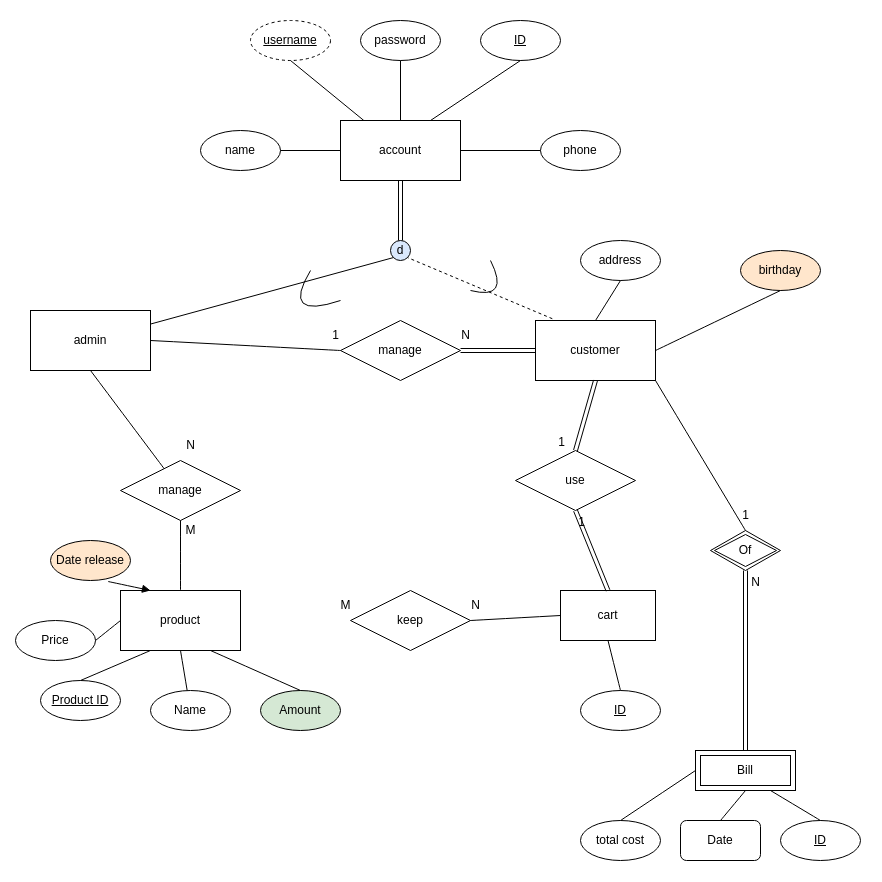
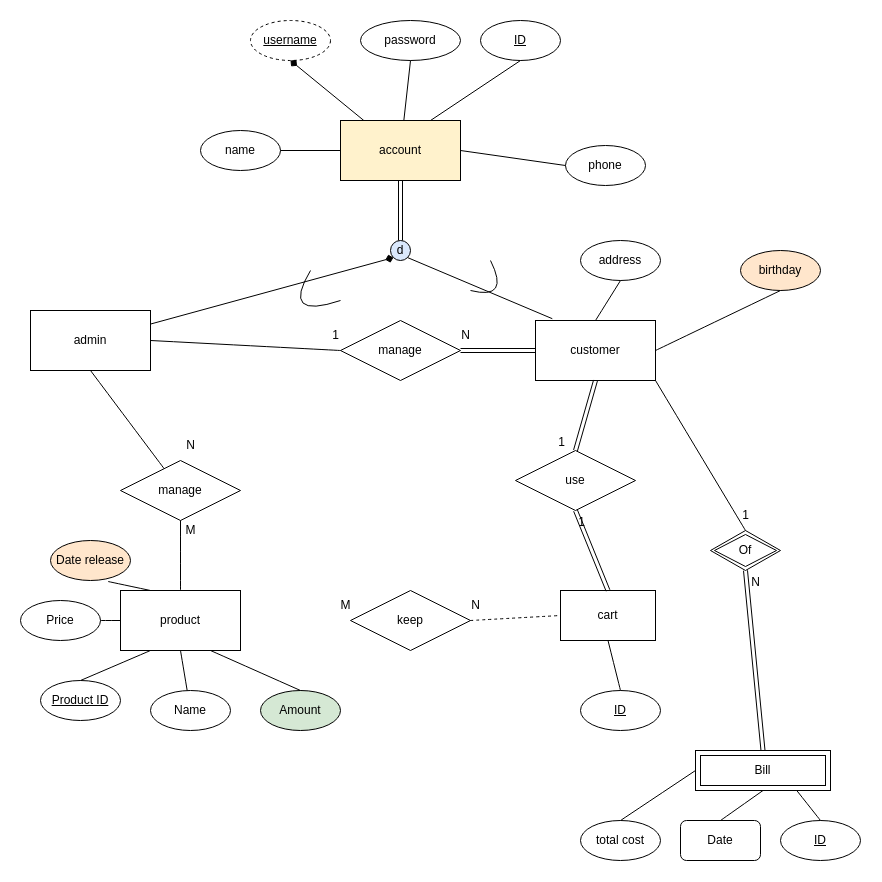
node "password": size 80x40 -> 100x40
edge "username" -- "account": arrowhead none -> diamond
node "account": fillcolor #ffffff -> #fff2cc
node "phone": moved (581, 151) -> (606, 166)
edge "d" -- "admin": arrowhead none -> diamond
edge "d" -- "customer": style dashed -> solid
edge "Date release" -> "product": arrowhead block -> none
edge "cart" -- "keep": style solid -> dashed
node "Price": moved (56, 641) -> (61, 621)
node "Bill": size 100x40 -> 135x40
